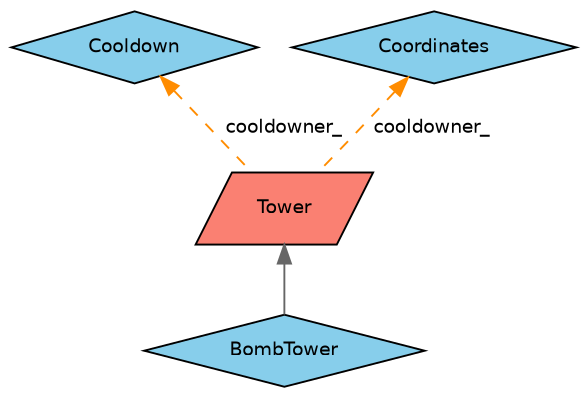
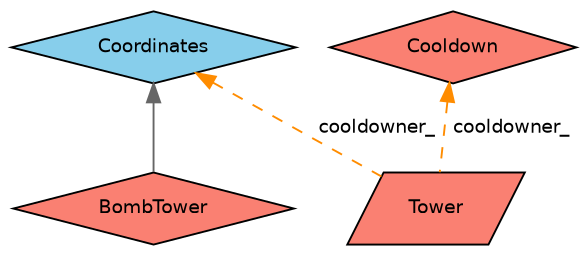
node "Cooldown": fillcolor skyblue -> salmon
edge "BombTower" -> "Tower": now "BombTower" -> "Coordinates"
node "BombTower": fillcolor skyblue -> salmon
